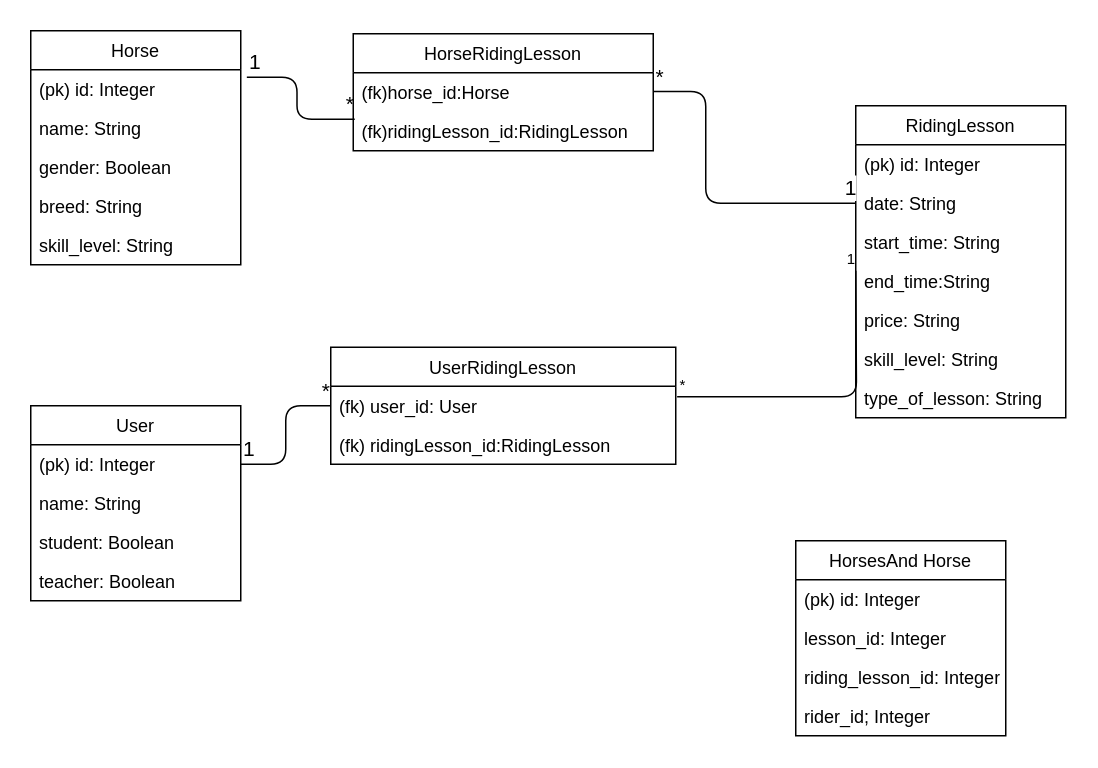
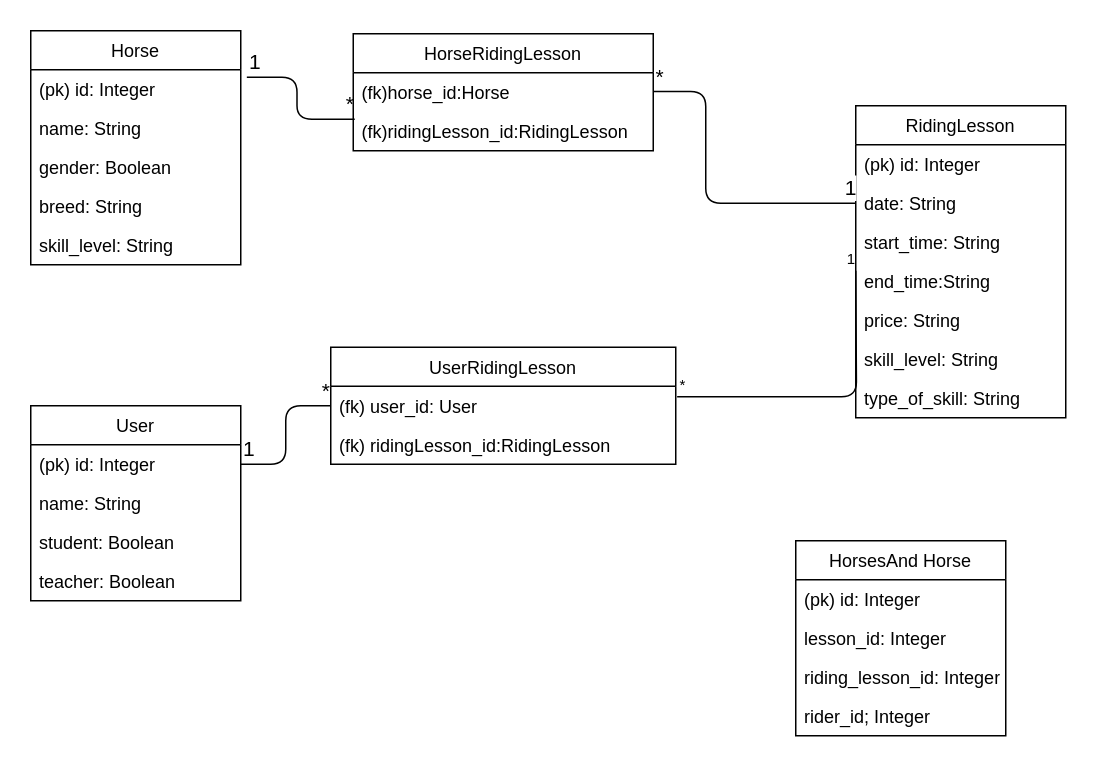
node "type_of_lesson: String": label "type_of_lesson: String" -> "type_of_skill: String"
